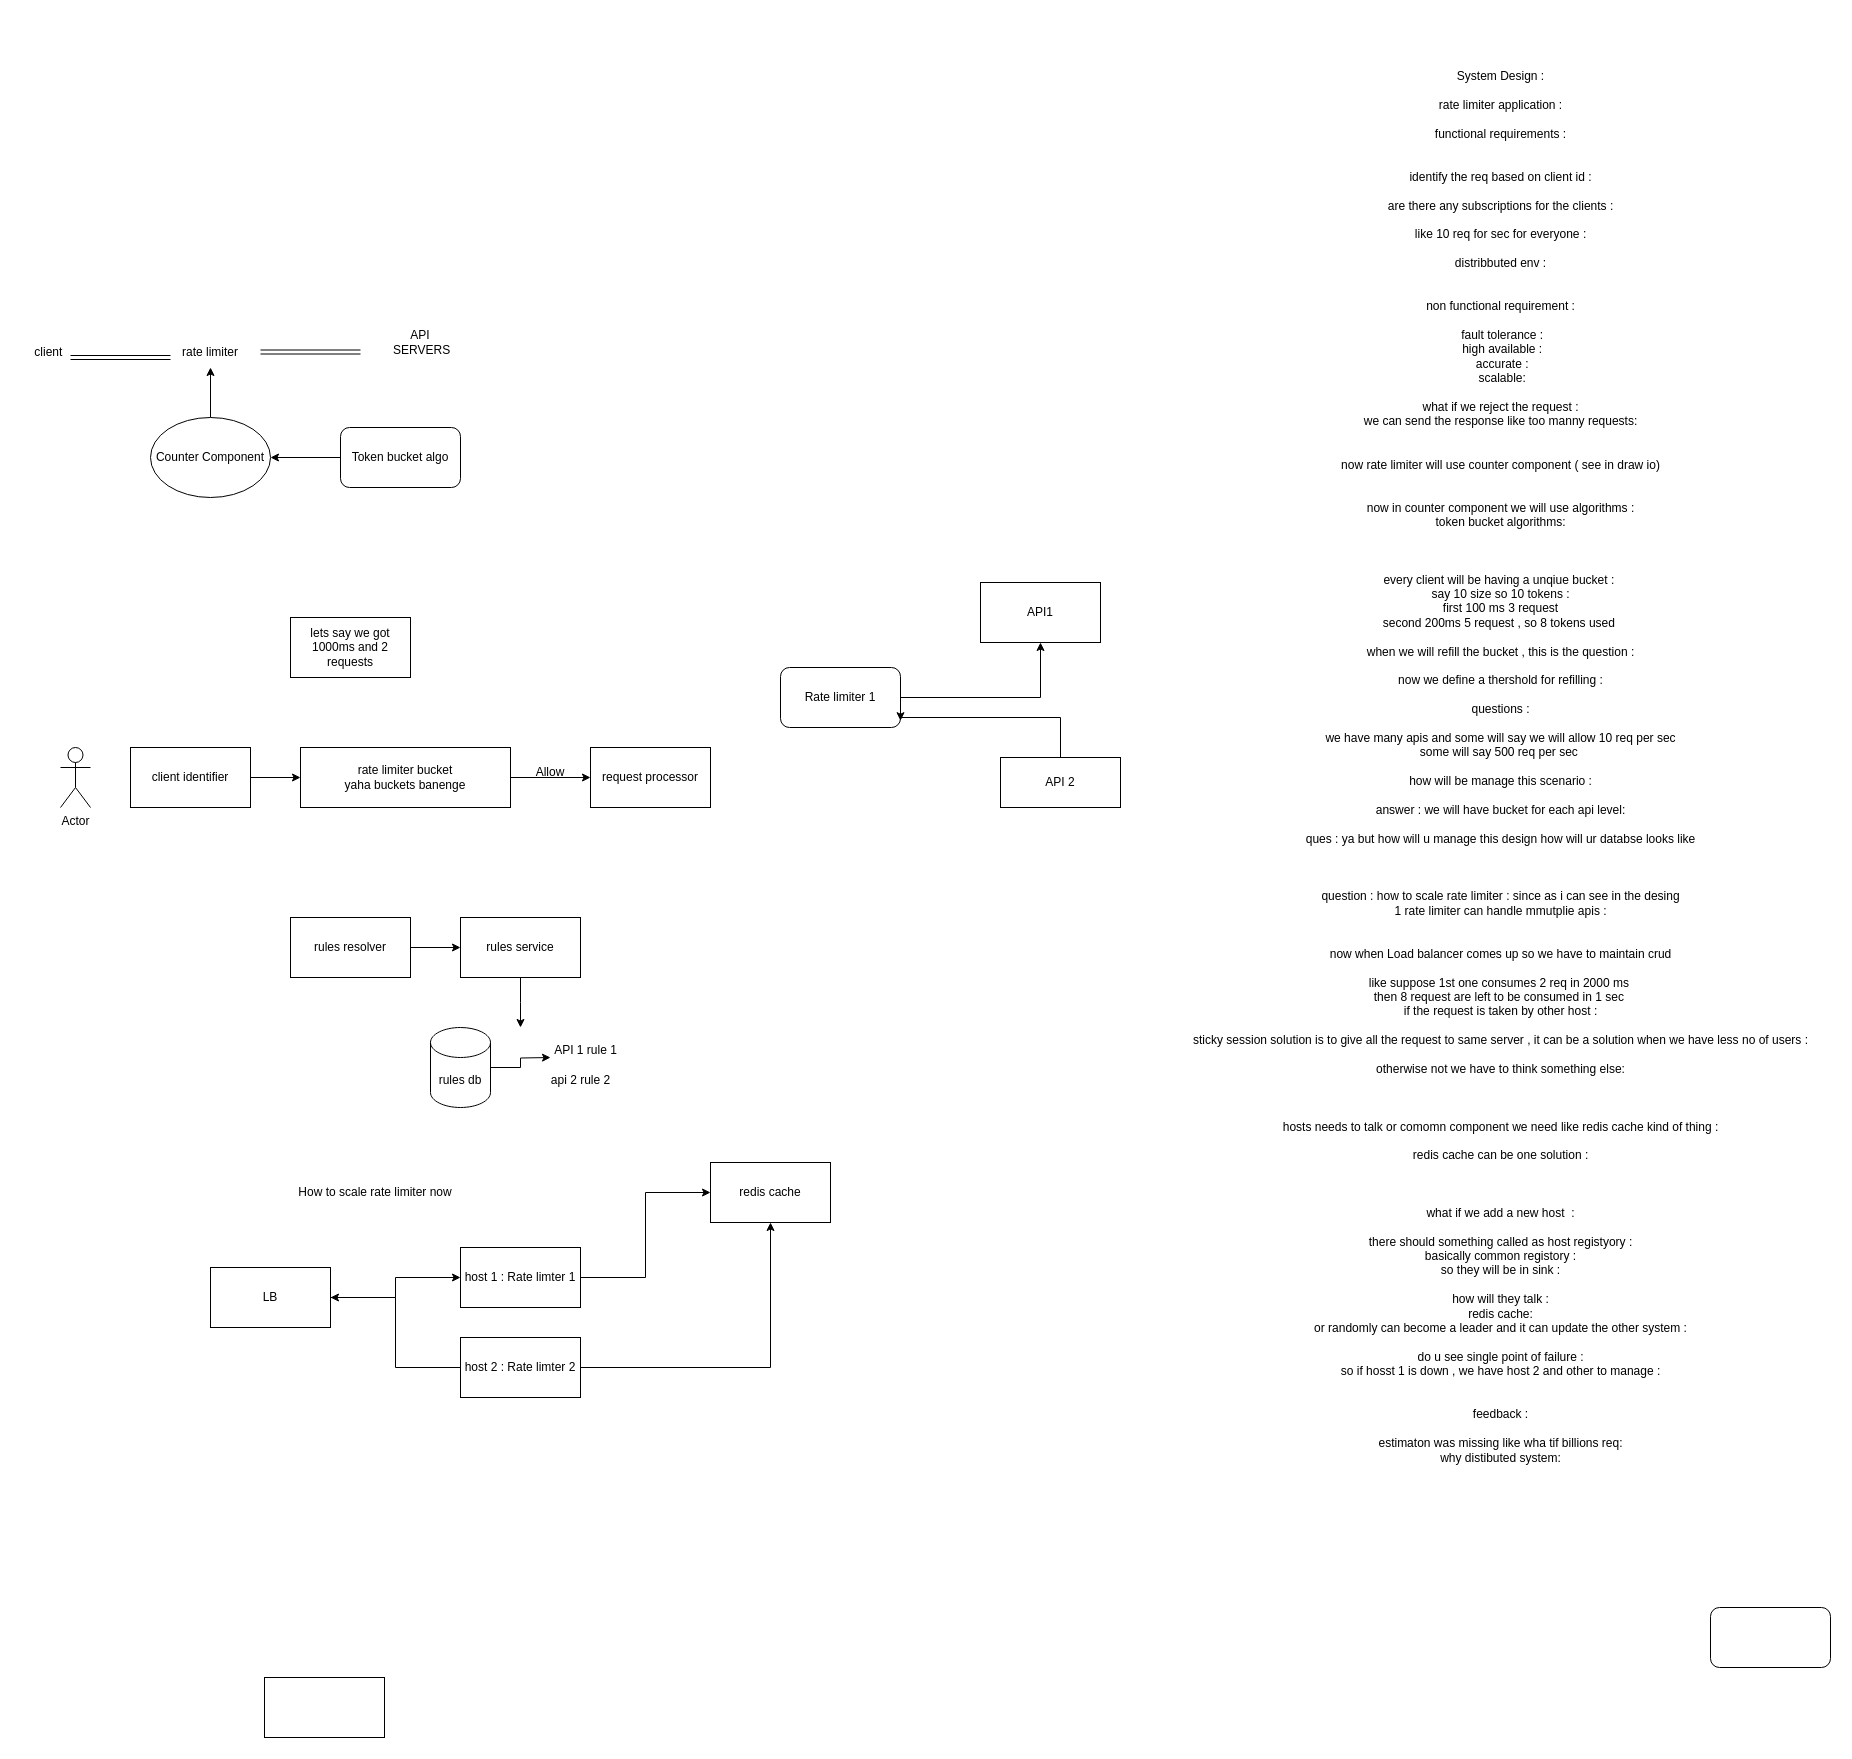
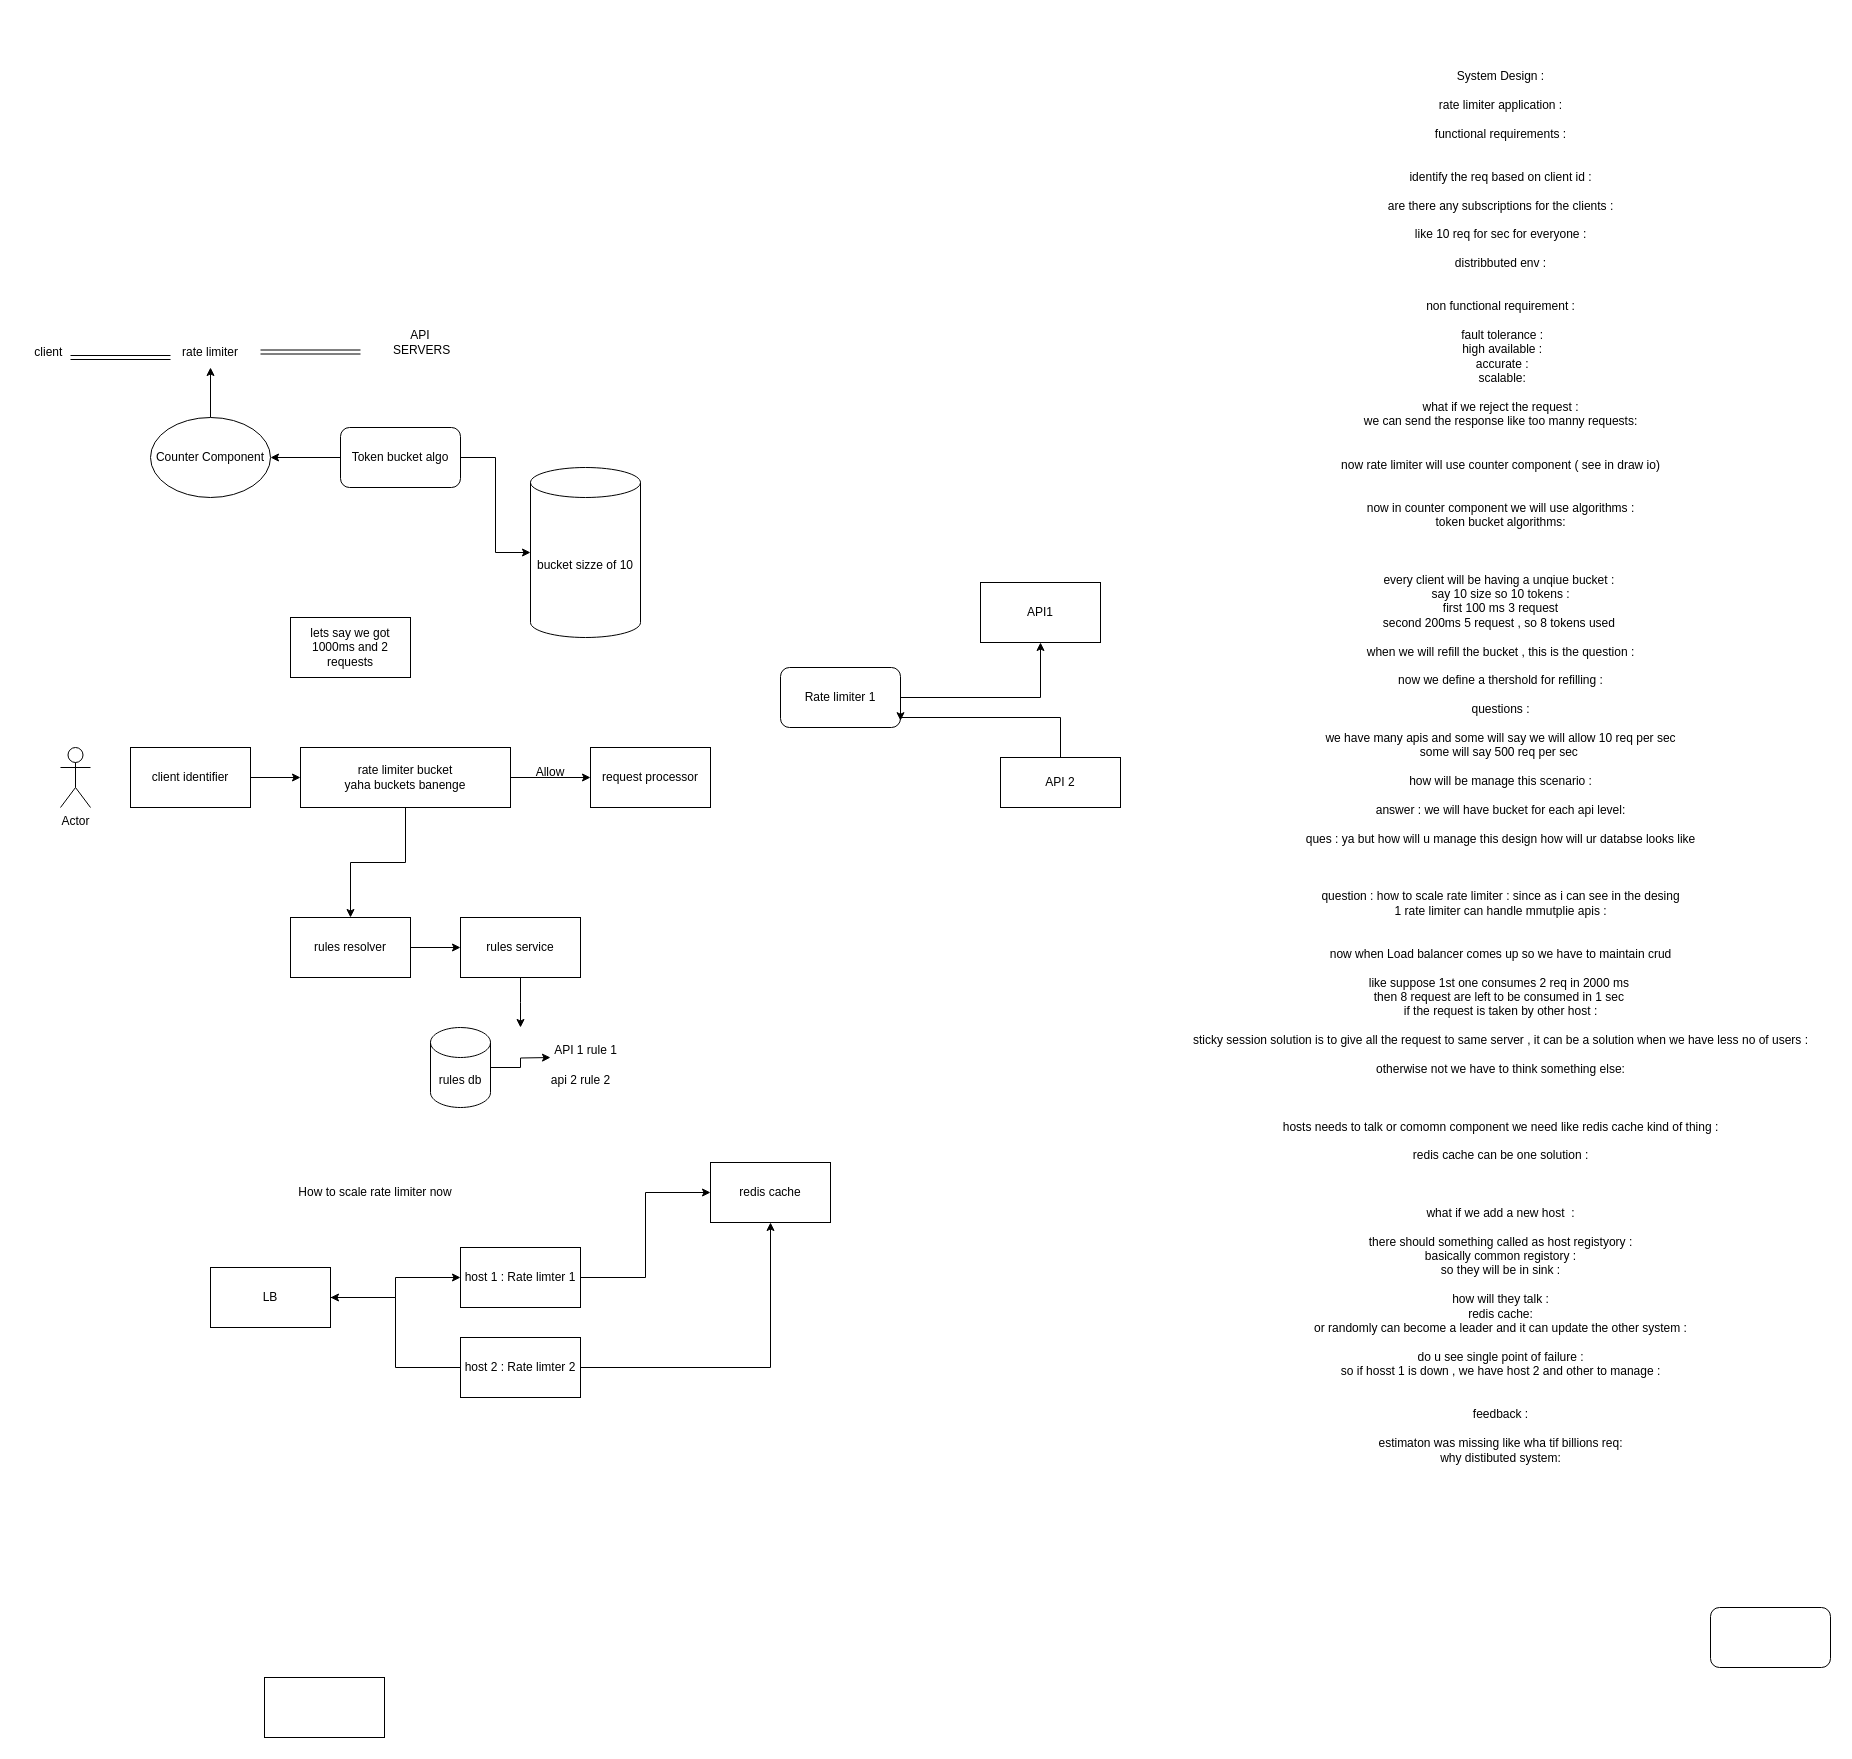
edge "Token bucket algo" -> "bucket sizze of 10": added
node "bucket sizze of 10": added
edge "rate limiter bucket yaha buckets banenge" -> "rules resolver": added
